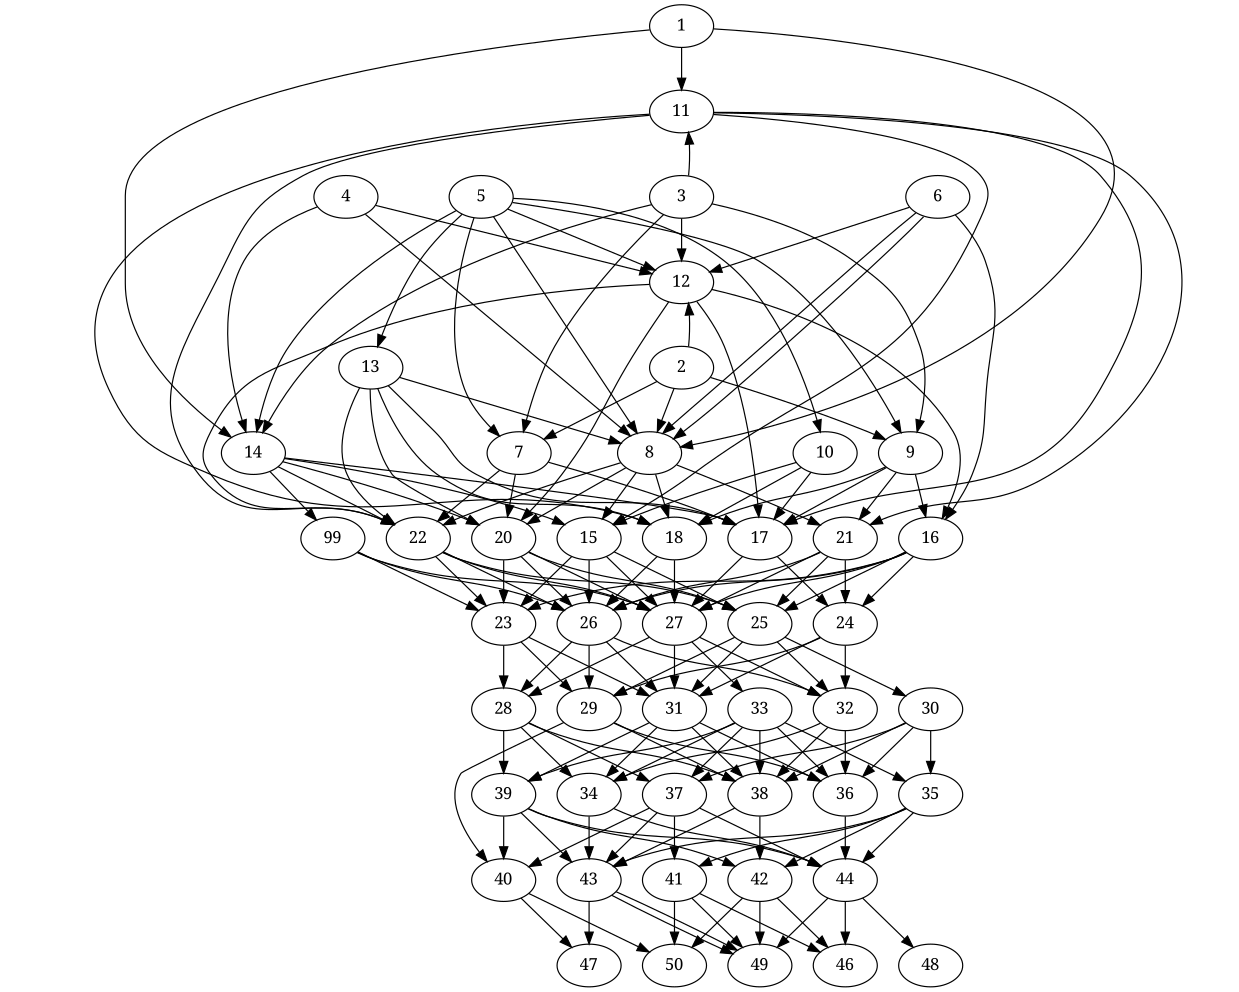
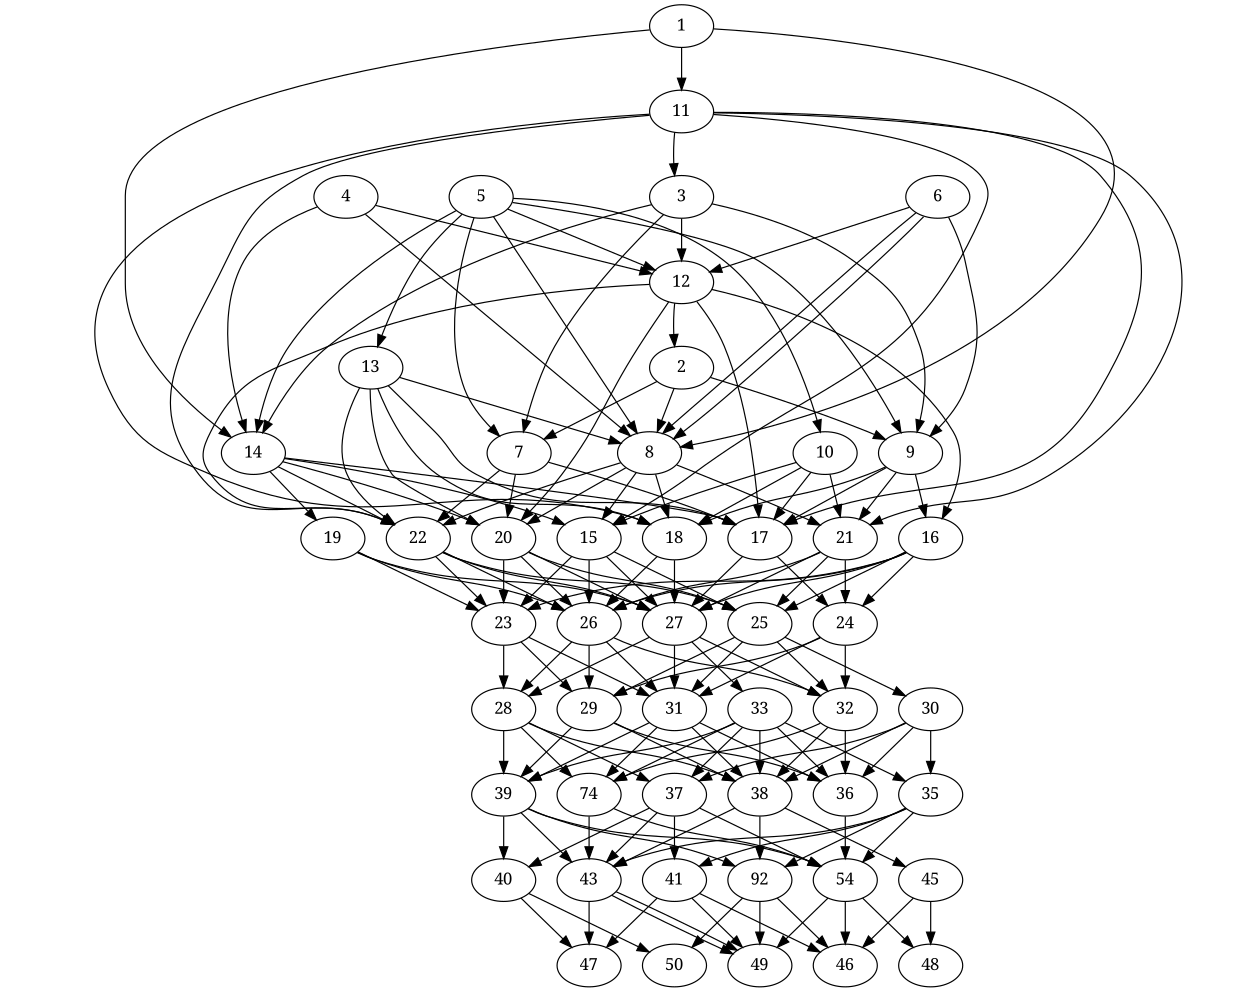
edge "3" -> "11": reversed
edge "2" -> "12": reversed
edge "6" -> "16": now "6" -> "9"
edge "10" -> "21": added
node "99": label "99" -> "19"
edge "29" -> "40": now "29" -> "39"
node "34": label "34" -> "74"
node "42": label "42" -> "92"
node "44": label "44" -> "54"
node "45": added
edge "41" -> "50": now "41" -> "47"
